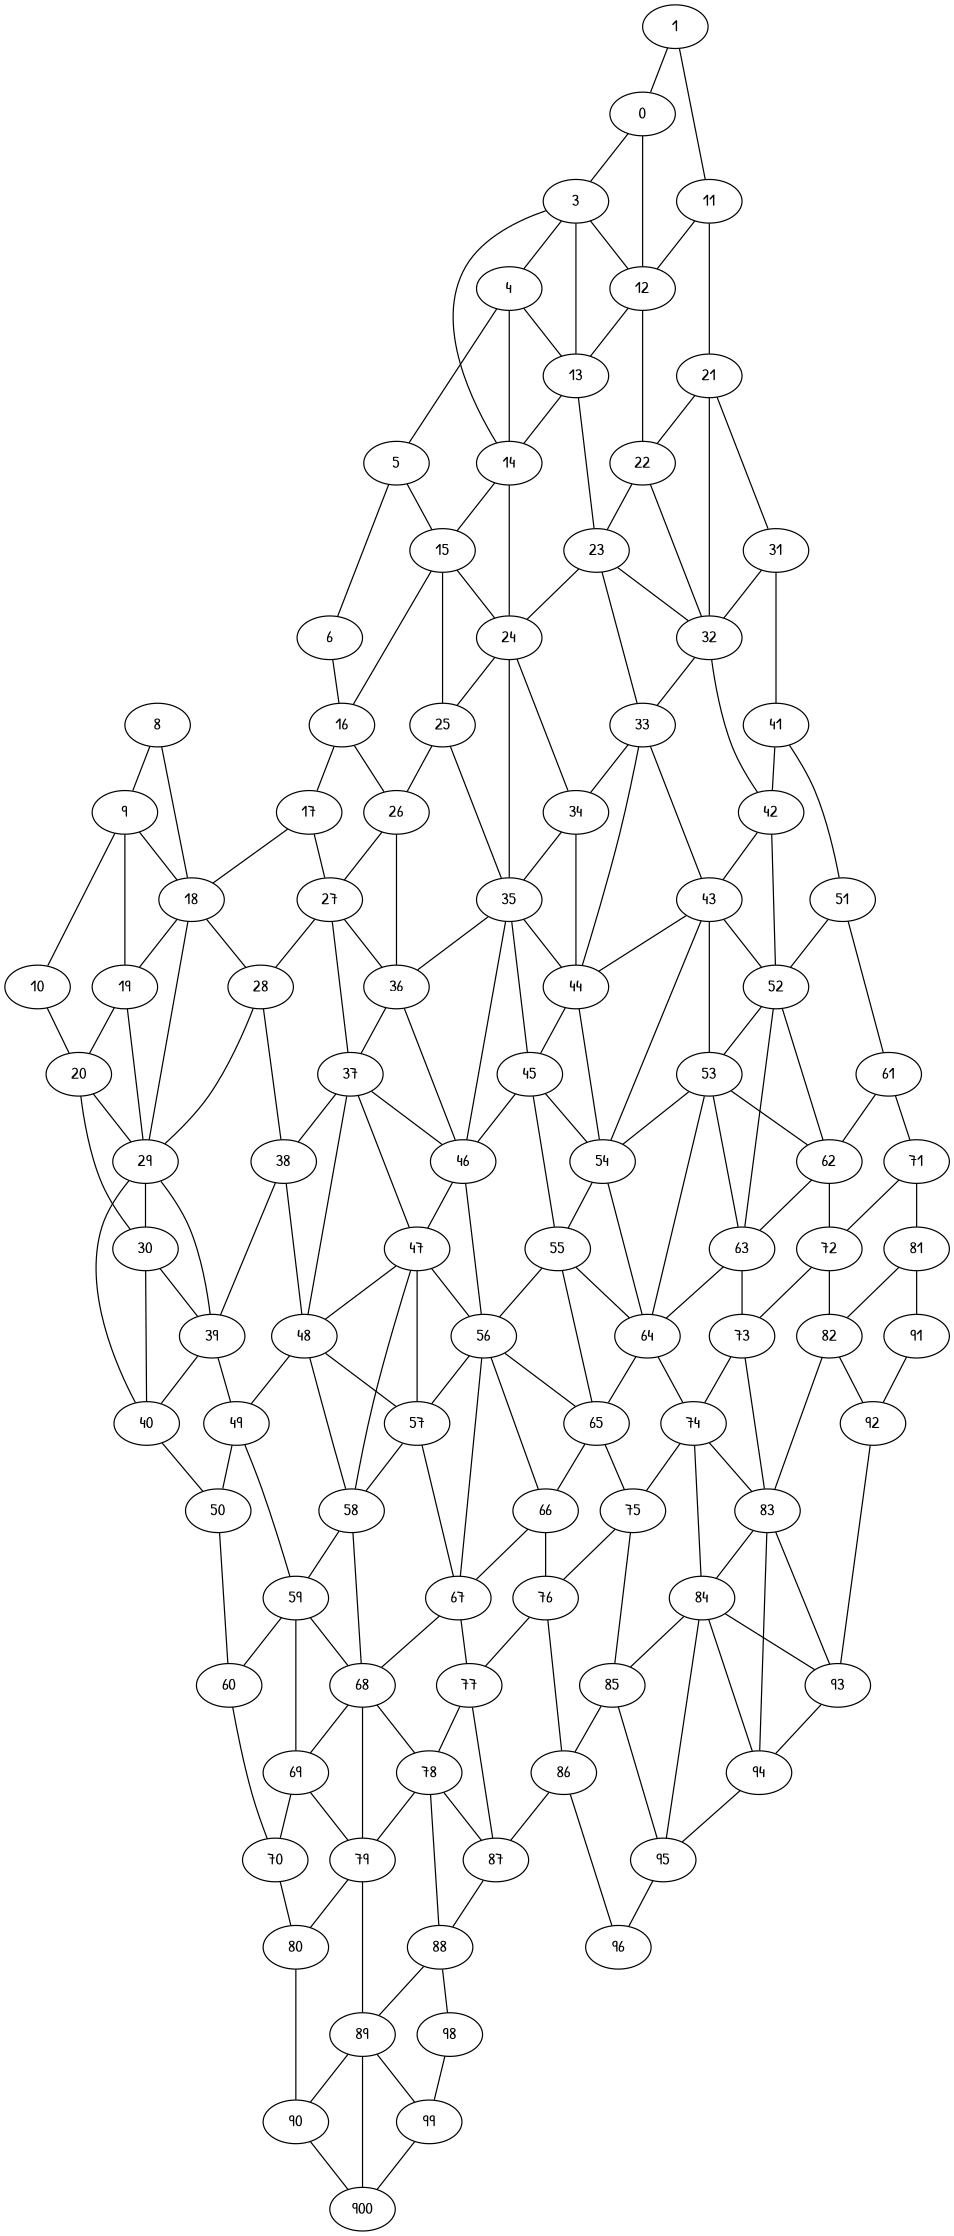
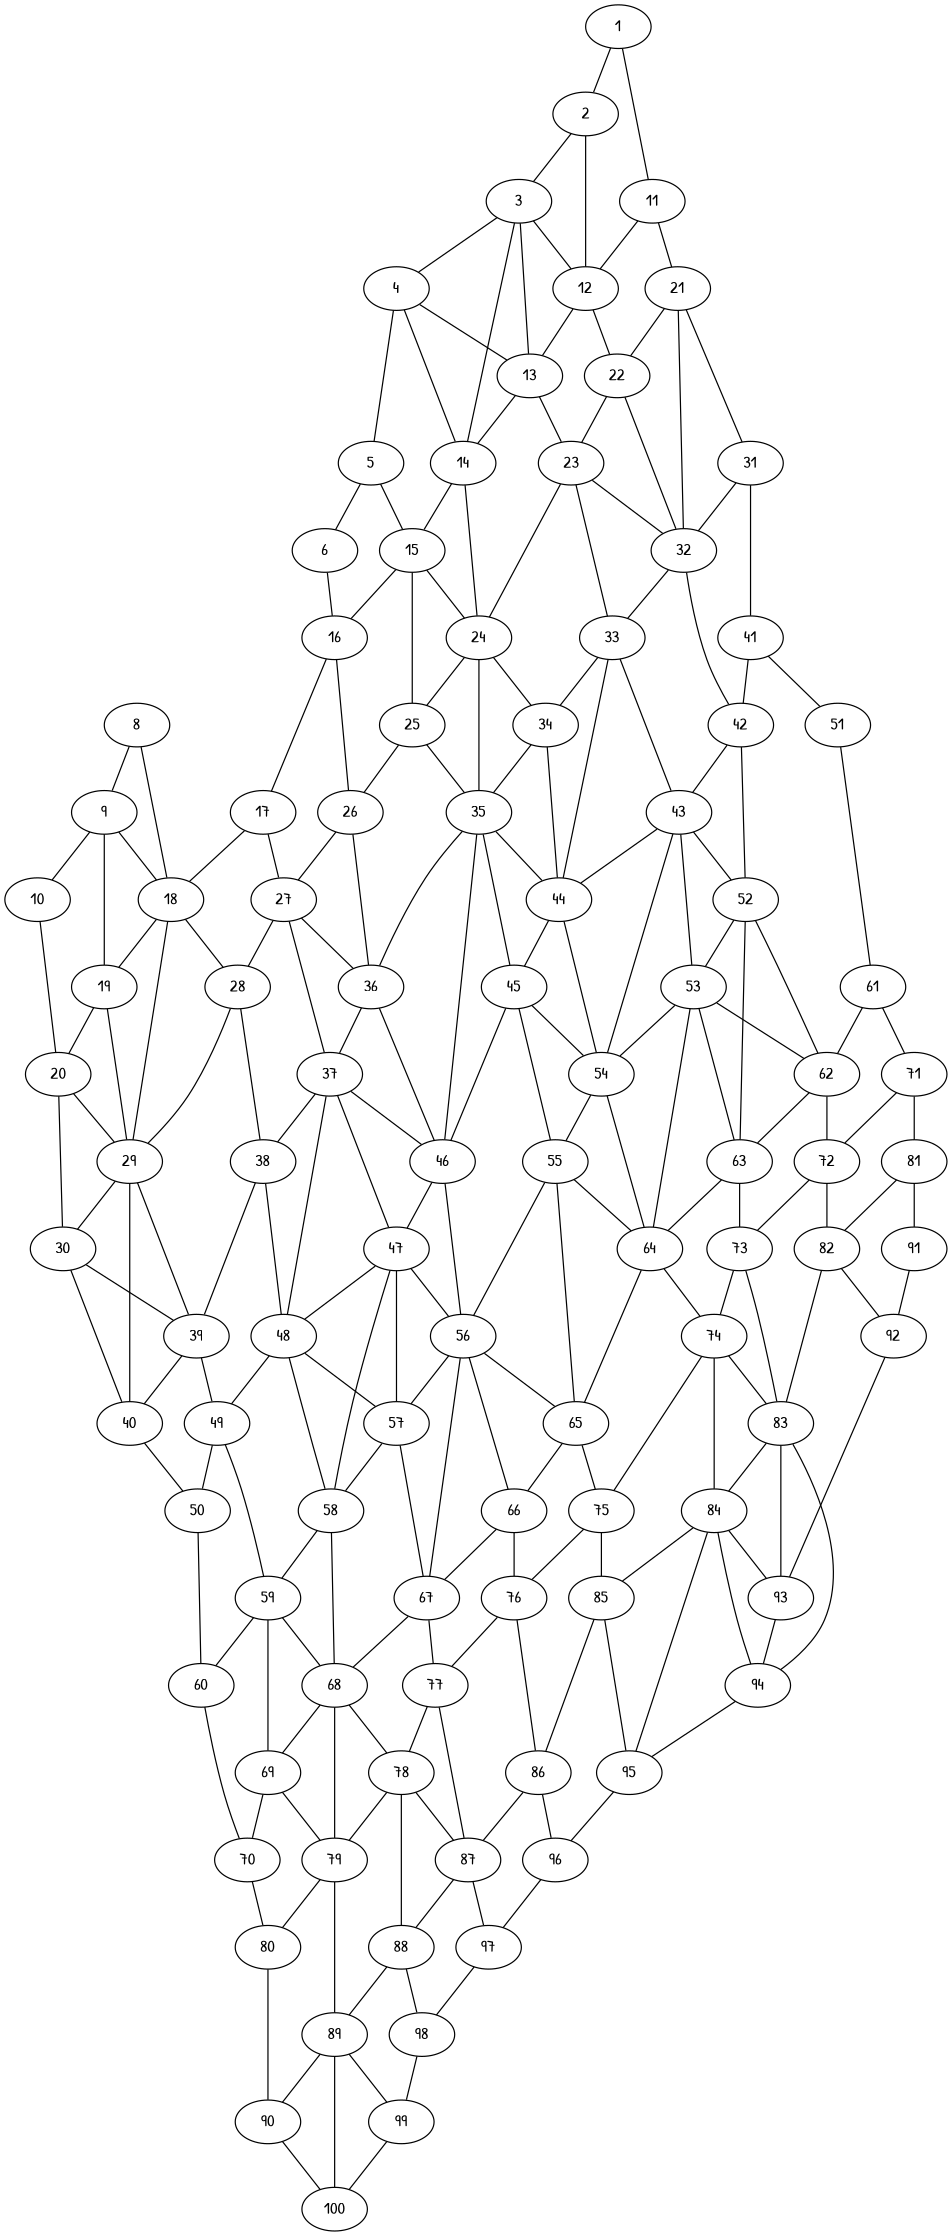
node "0": label "0" -> "2"
edge "51" -- "52": removed
node "97": added
node "900": label "900" -> "100"
